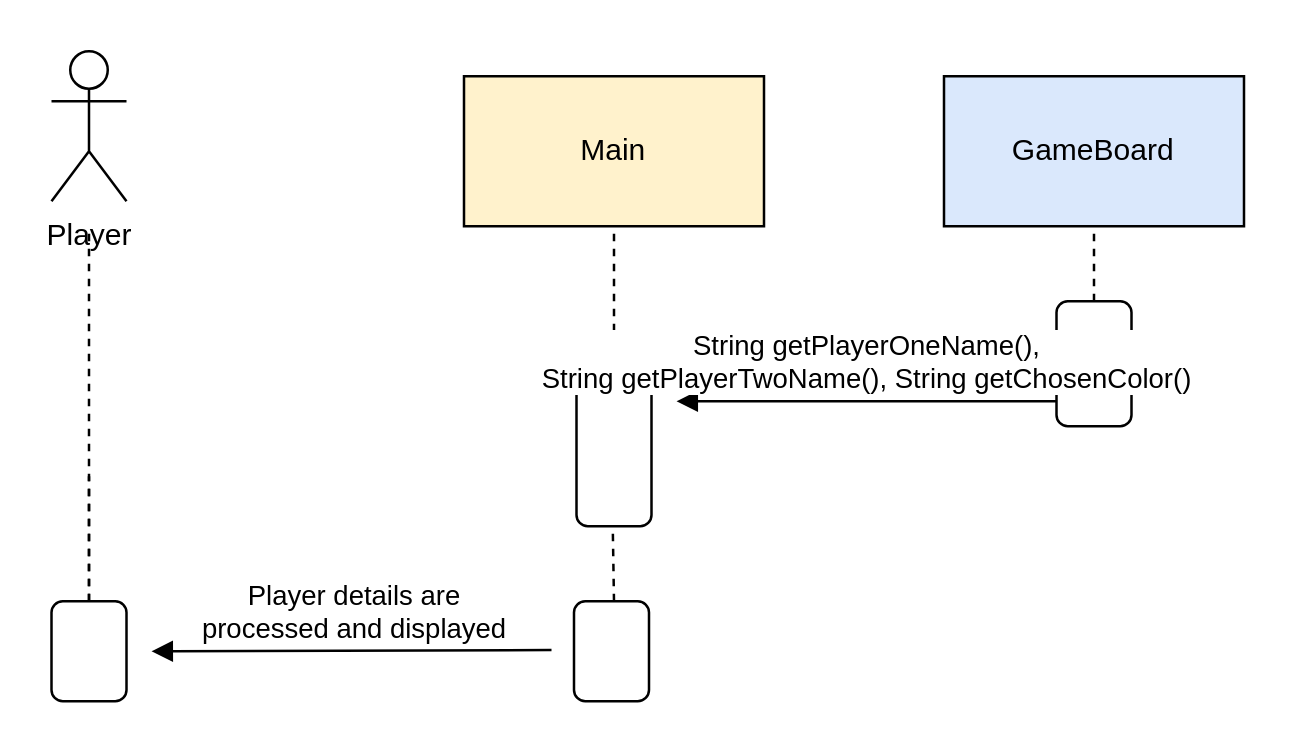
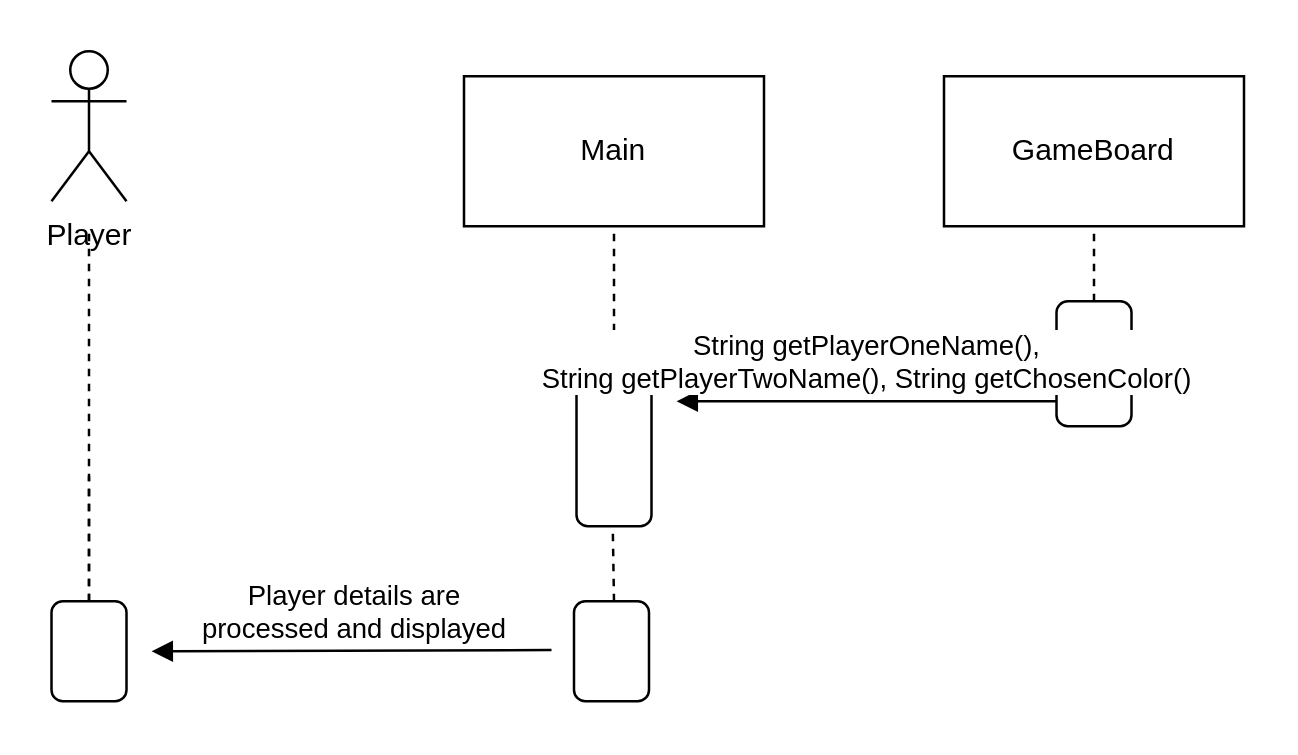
node "Main": fillcolor #fff2cc -> #ffffff
node "GameBoard": fillcolor #dae8fc -> #ffffff
